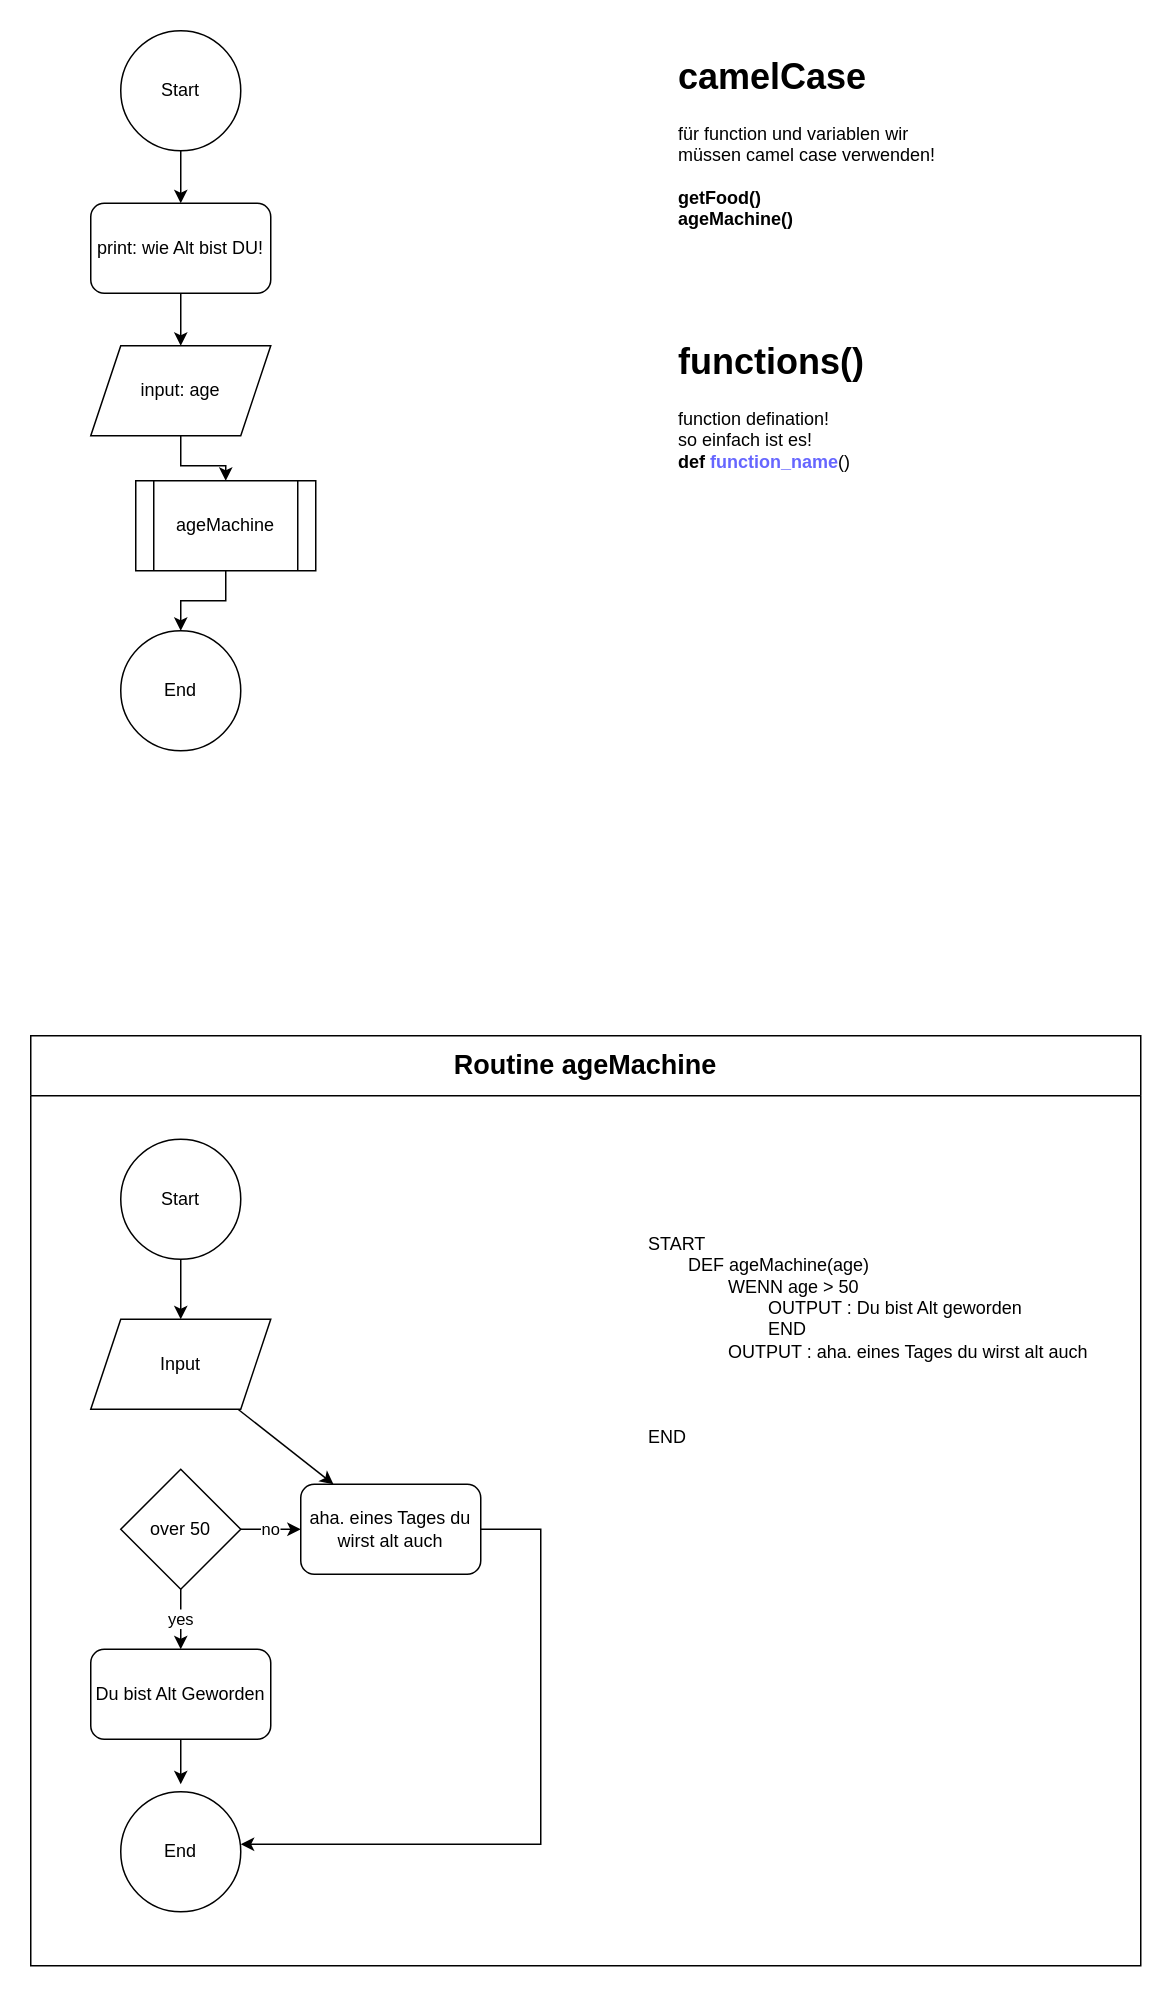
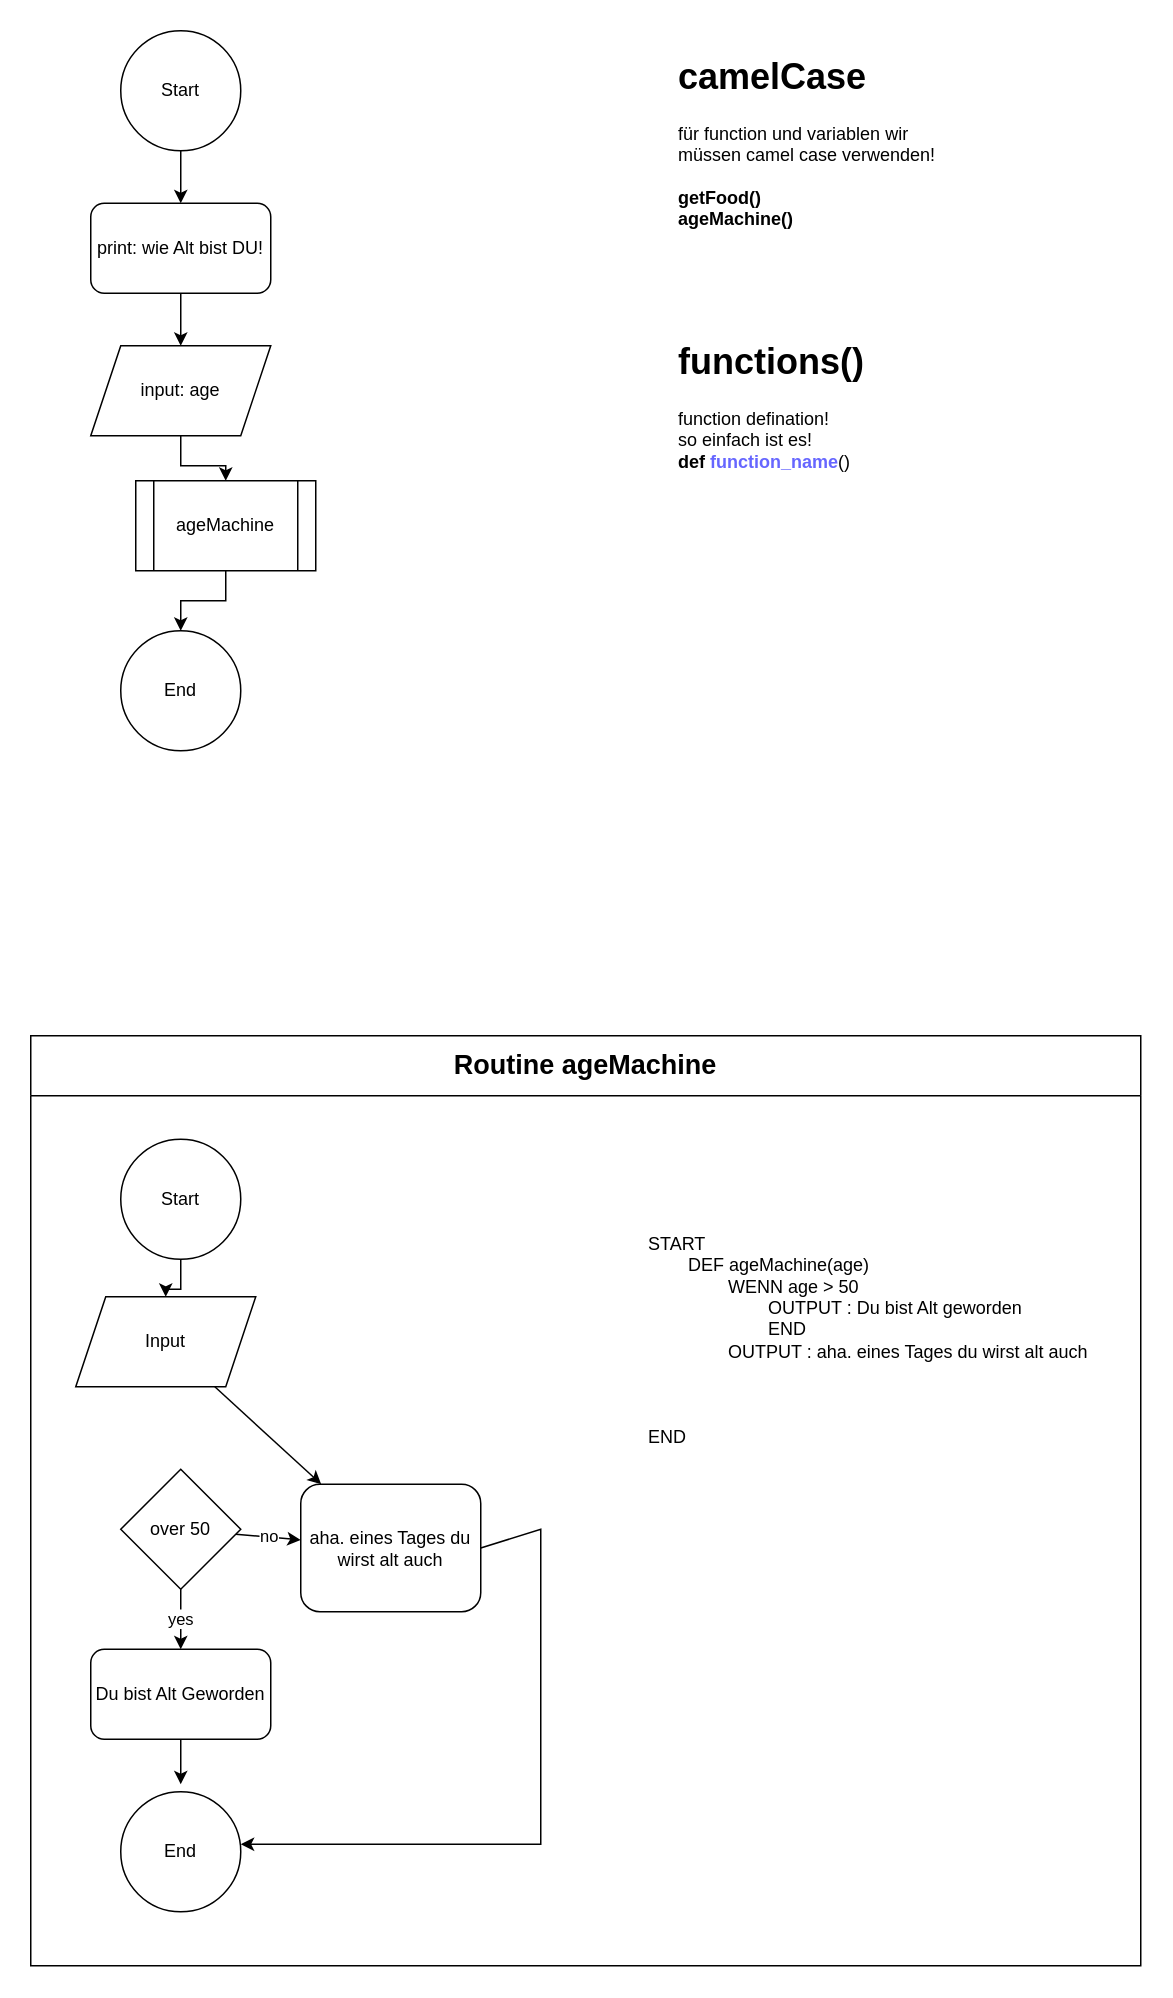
node "Input": moved (181, 1364) -> (166, 1342)
node "aha. eines Tages du wirst alt auch": size 180x90 -> 180x128
